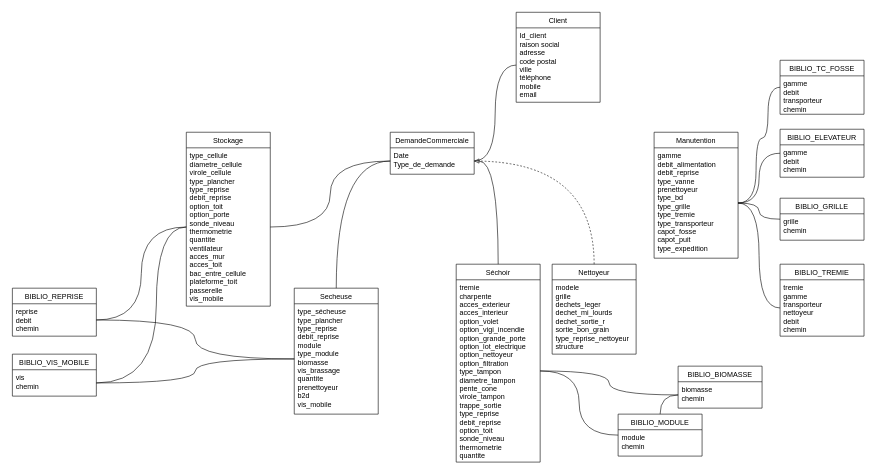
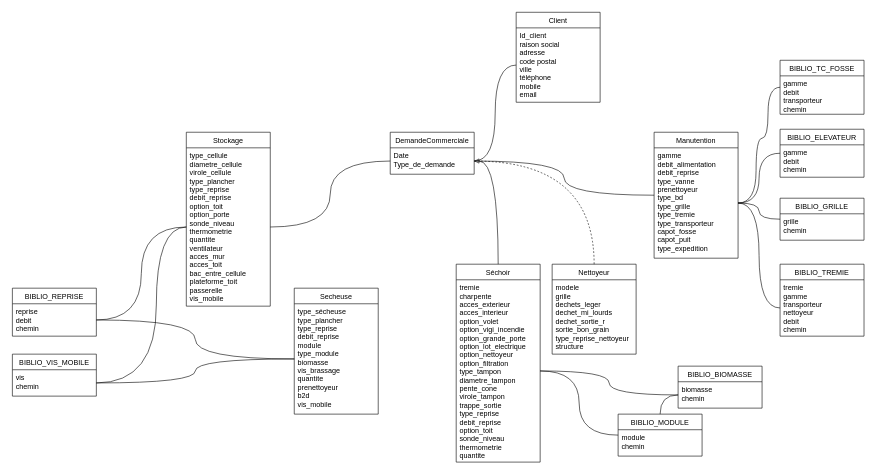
edge "Date Type_de_demande" -- "Manutention": added
edge "Date Type_de_demande" -- "Secheuse": removed
